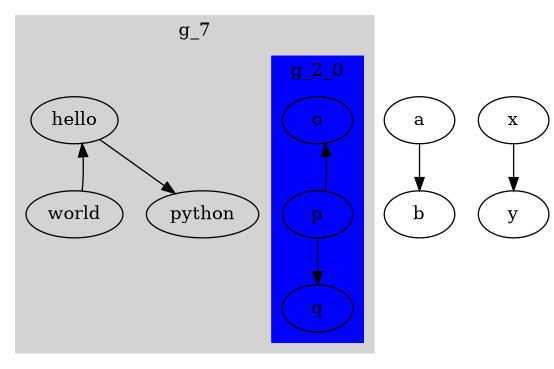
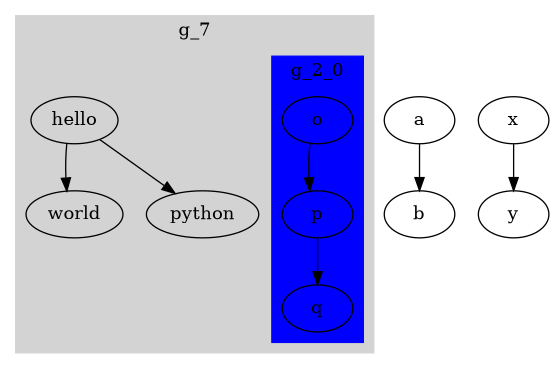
edge "world" -> "hello": reversed
edge "p" -> "o": reversed
